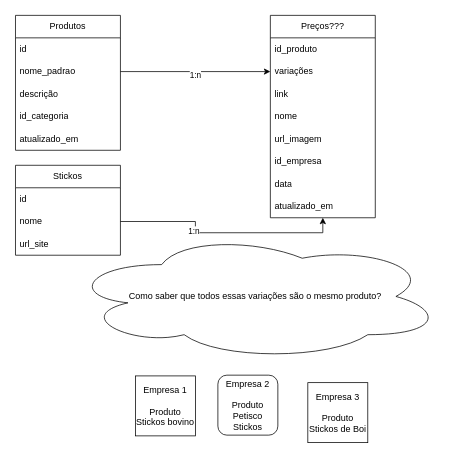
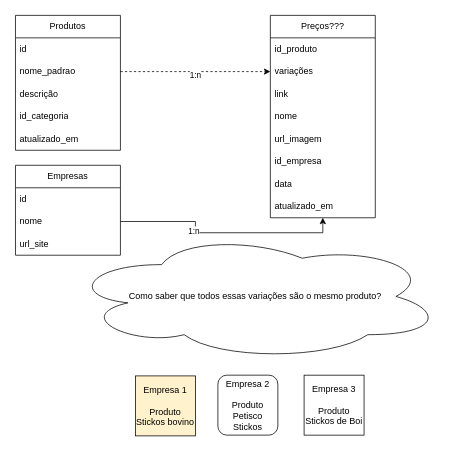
edge "nome_padrao" -> "variações": style solid -> dashed
node "Stickos": label "Stickos" -> "Empresas"
node "Empresa 1 Produto Stickos bovino": fillcolor #ffffff -> #fff2cc
node "Empresa 3 Produto Stickos de Boi": moved (338, 413) -> (334, 405)
